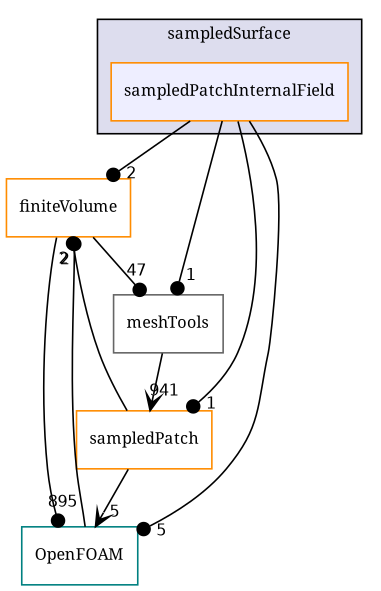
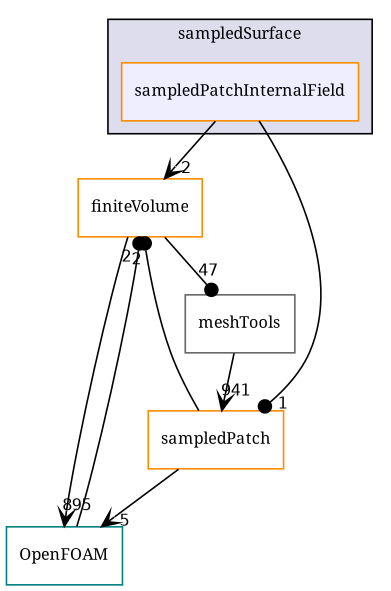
edge "sampledPatchInternalField" -> "finiteVolume": arrowhead dot -> vee
edge "sampledPatchInternalField" -> "meshTools": removed
edge "sampledPatchInternalField" -> "OpenFOAM": removed
edge "finiteVolume" -> "OpenFOAM": arrowhead dot -> vee
